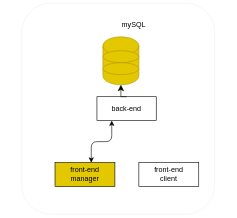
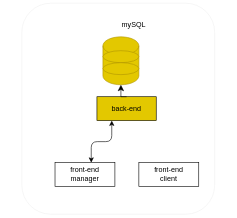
node "back-end": fillcolor #ffffff -> #e3c800
node "front-end manager": fillcolor #e3c800 -> #ffffff
